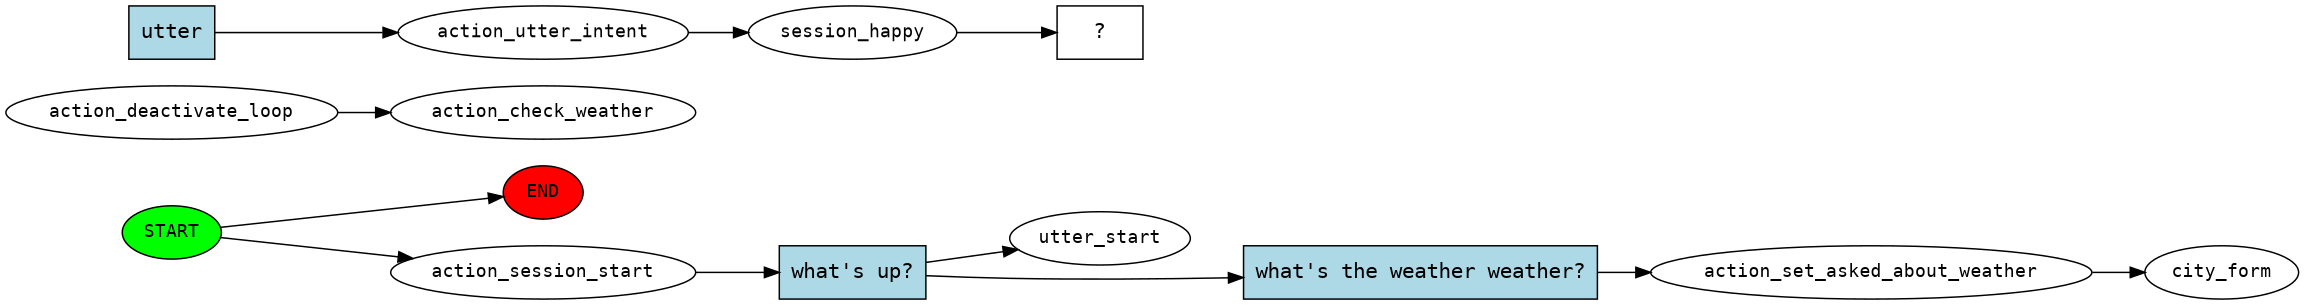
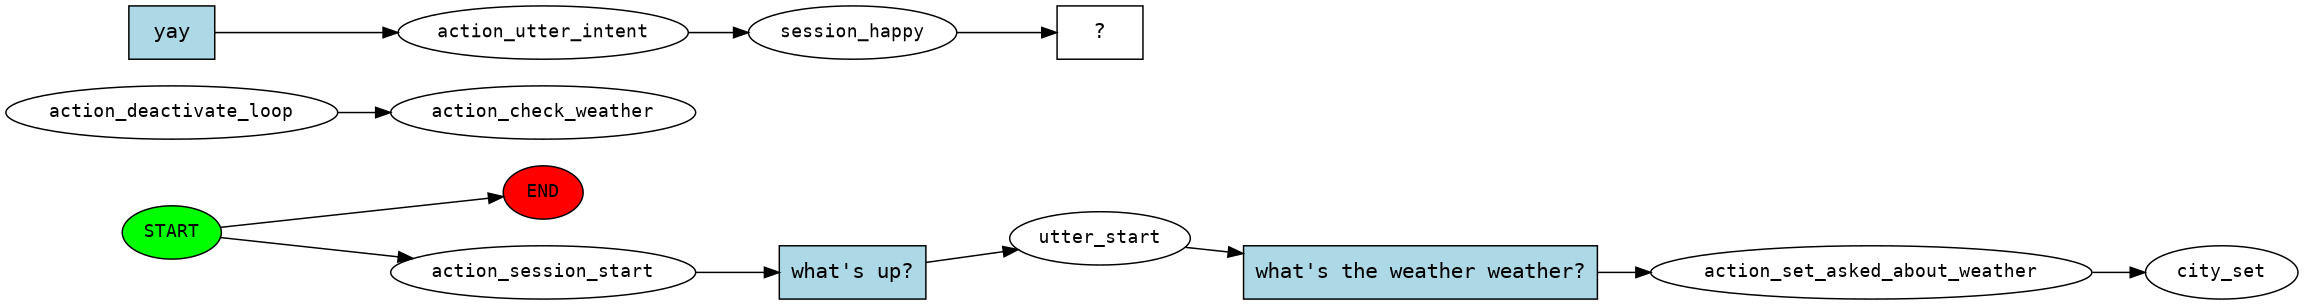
node "utter": label "utter" -> "yay"
node "city_form": label "city_form" -> "city_set"
edge "what's up?" -> "what's the weather weather?": now "utter_start" -> "what's the weather weather?"
